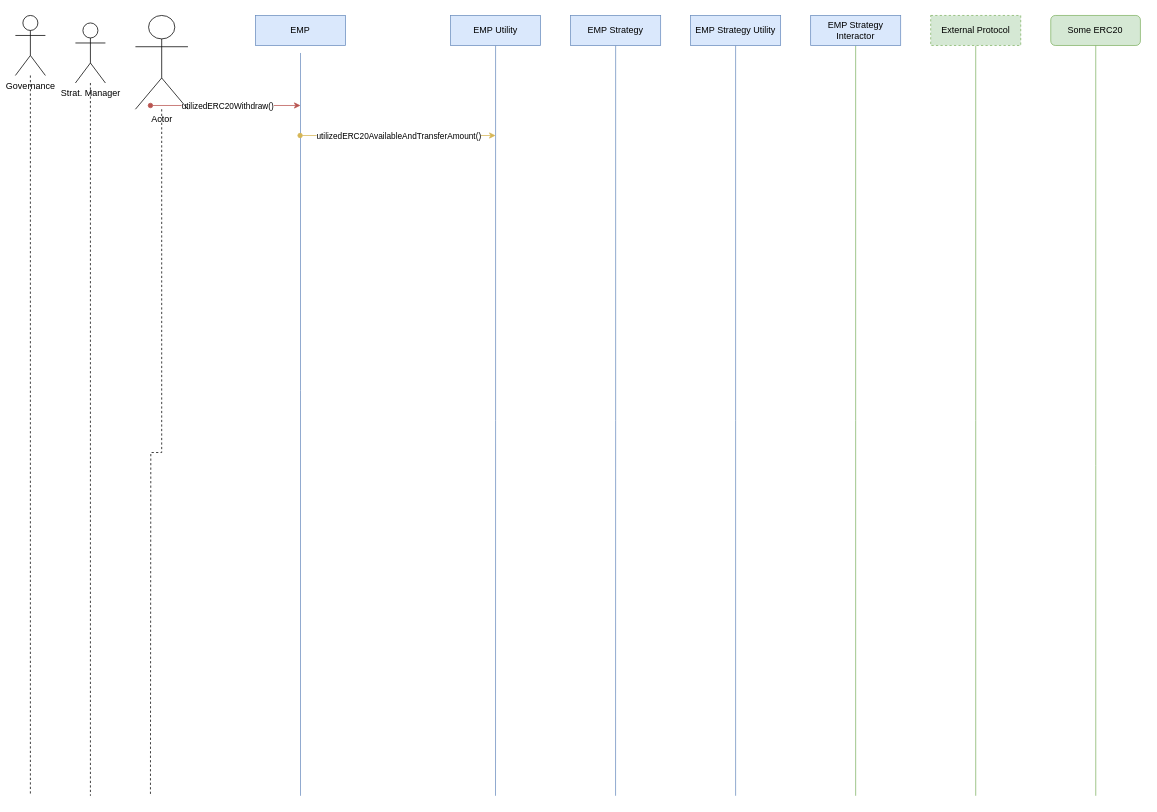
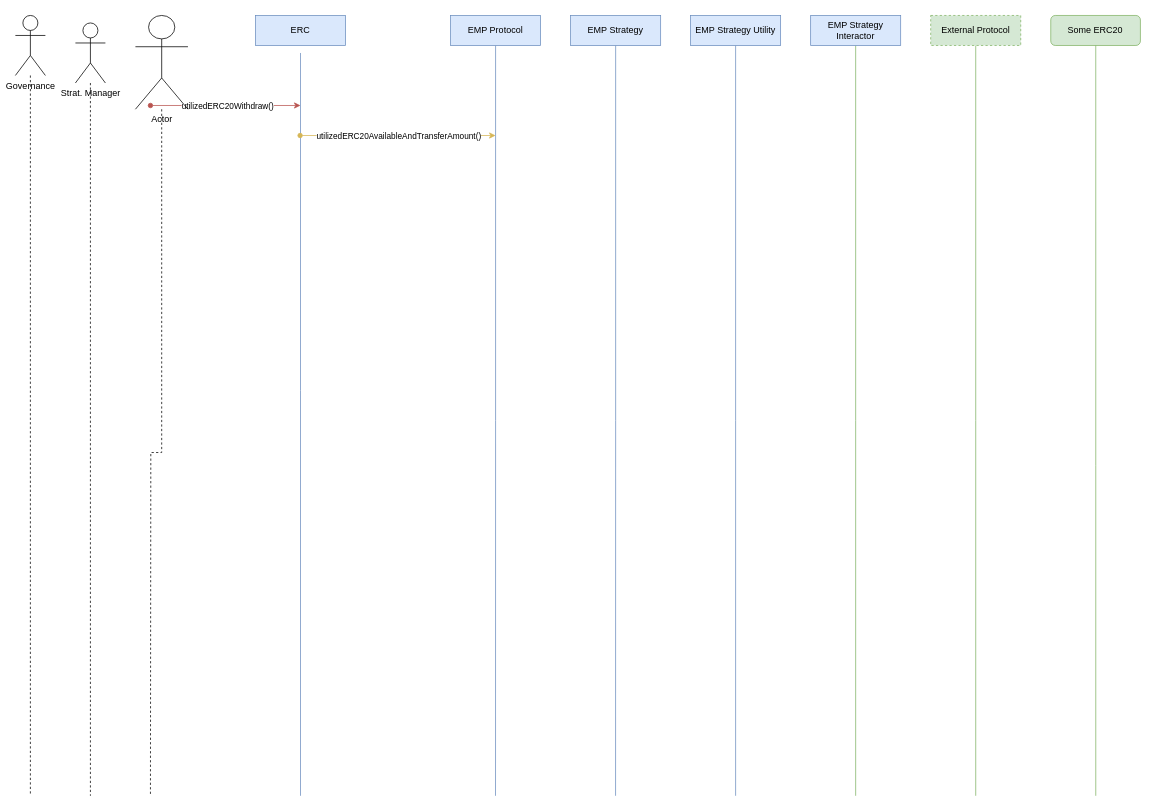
node "EMP": label "EMP" -> "ERC"
node "EMP Utility": label "EMP Utility" -> "EMP Protocol"
